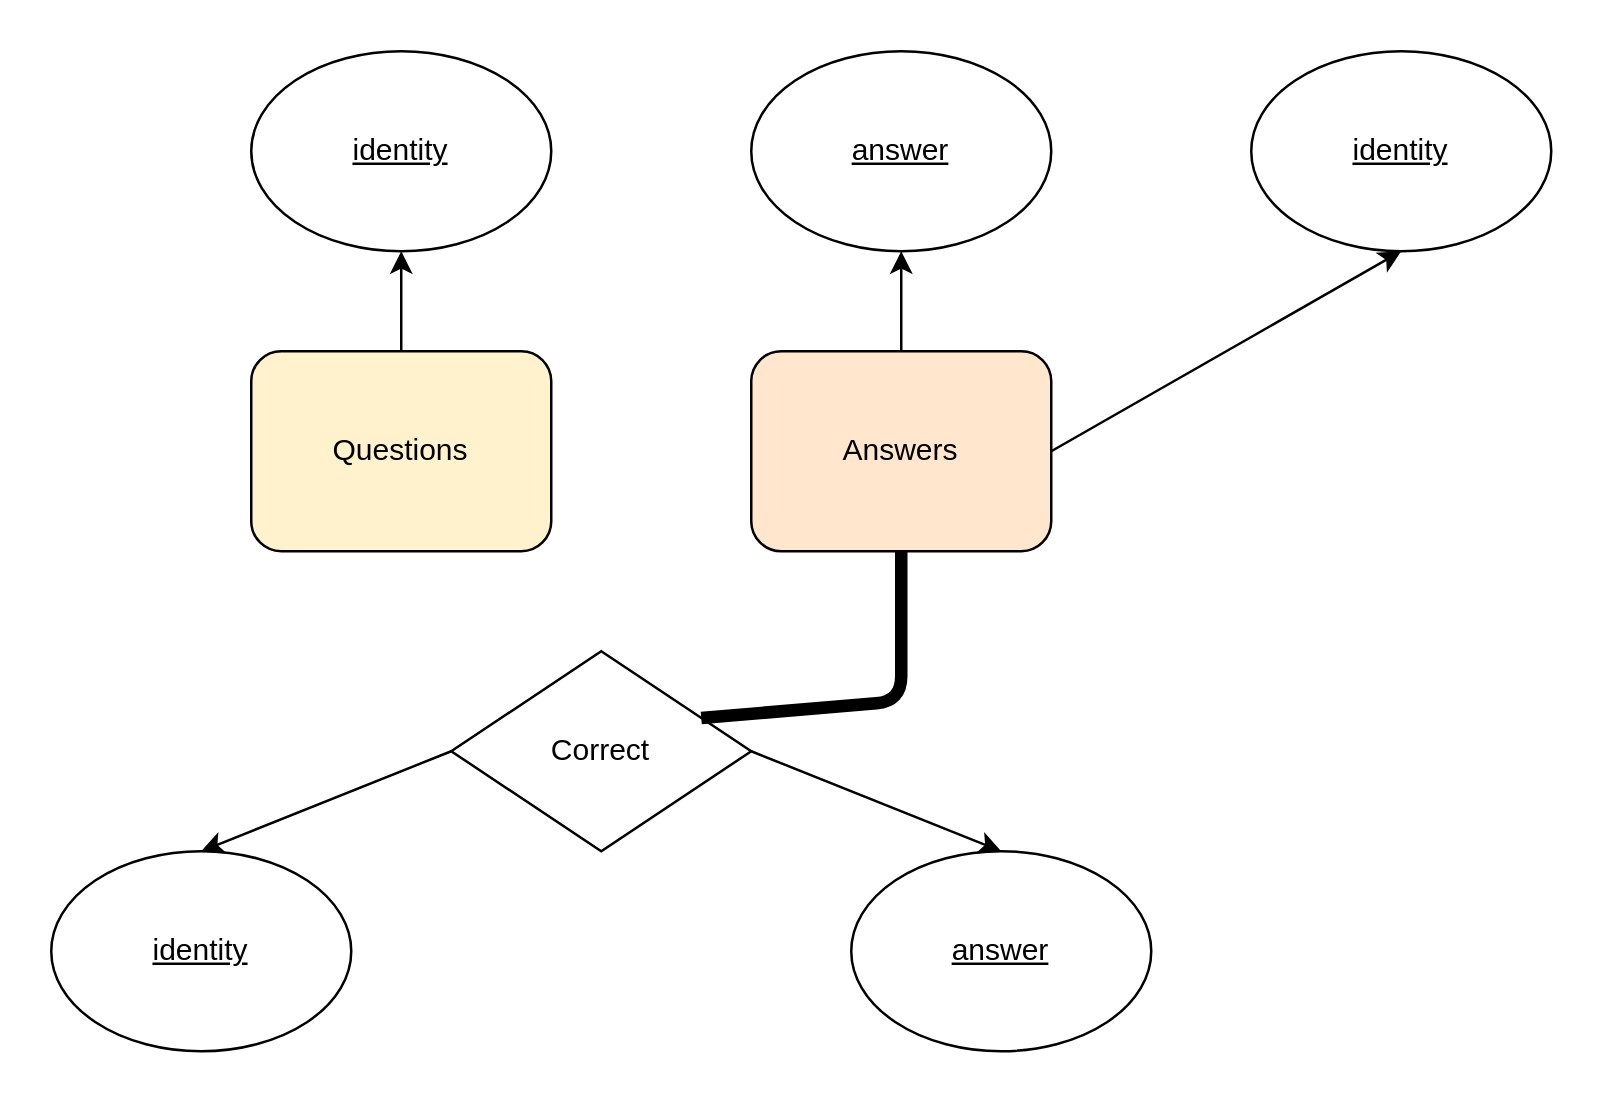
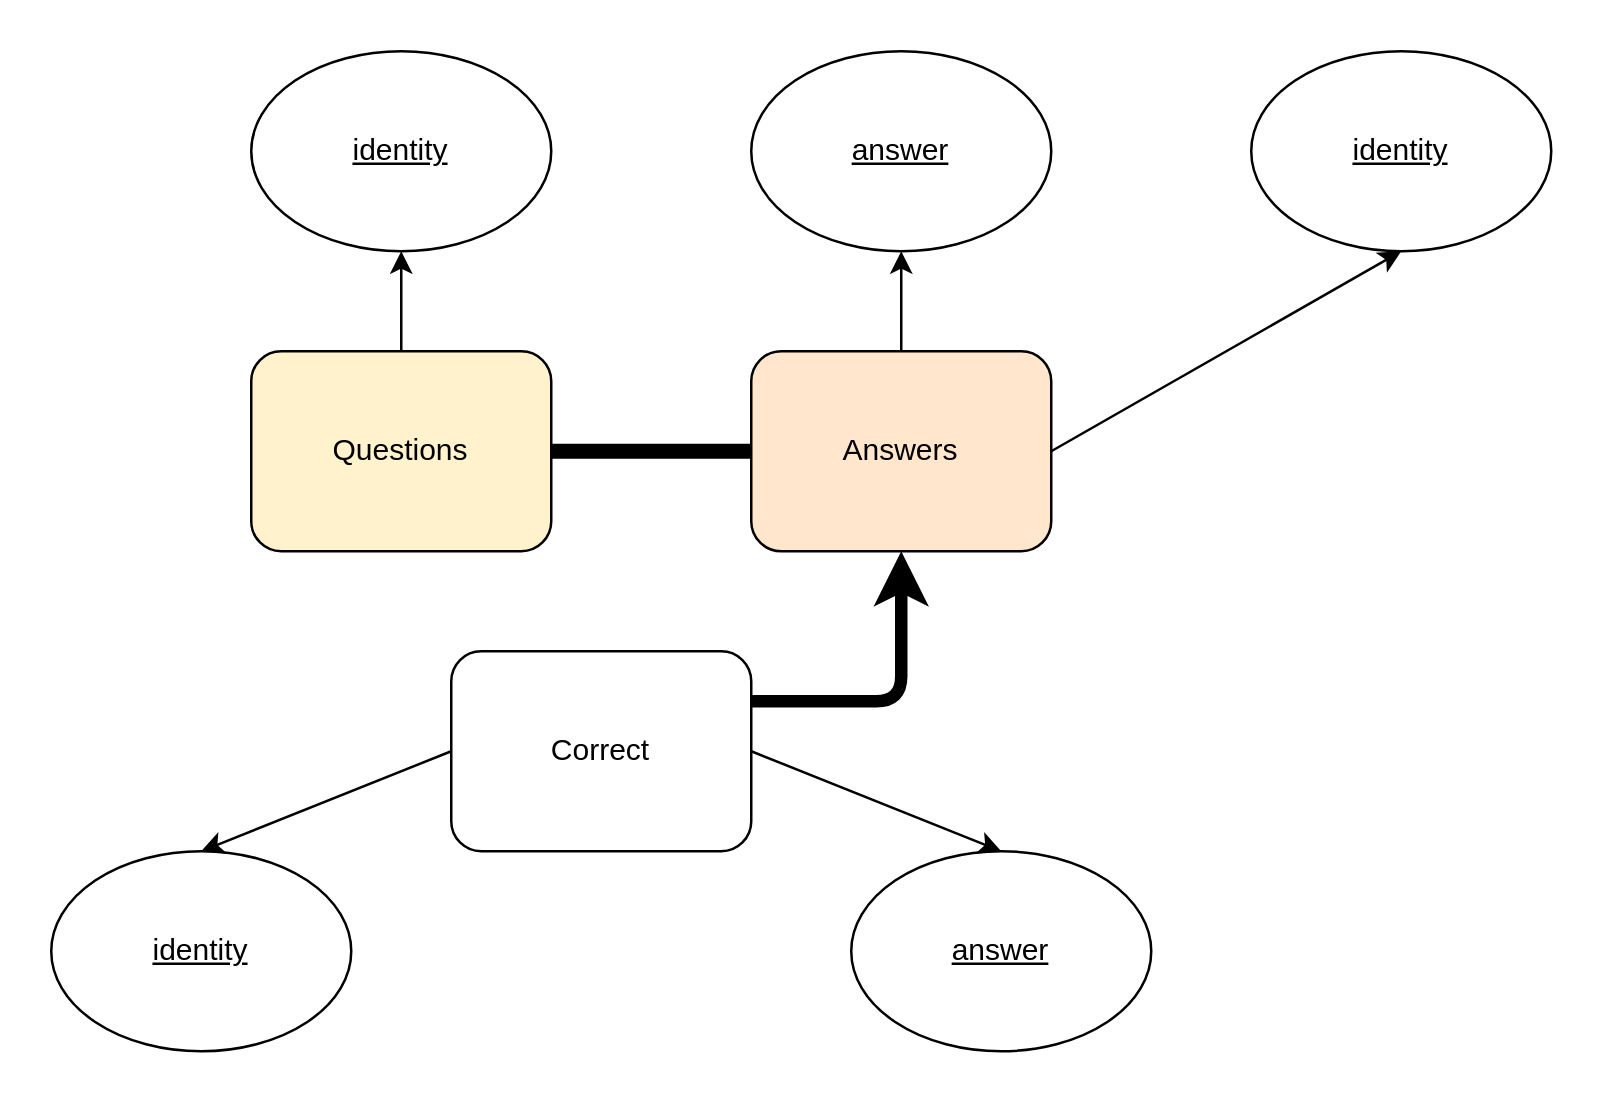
edge "Questions" -- "Answers": added
edge "Answers" -- "Correct": arrowhead none -> classic
node "Correct": shape diamond -> rounded rectangle
